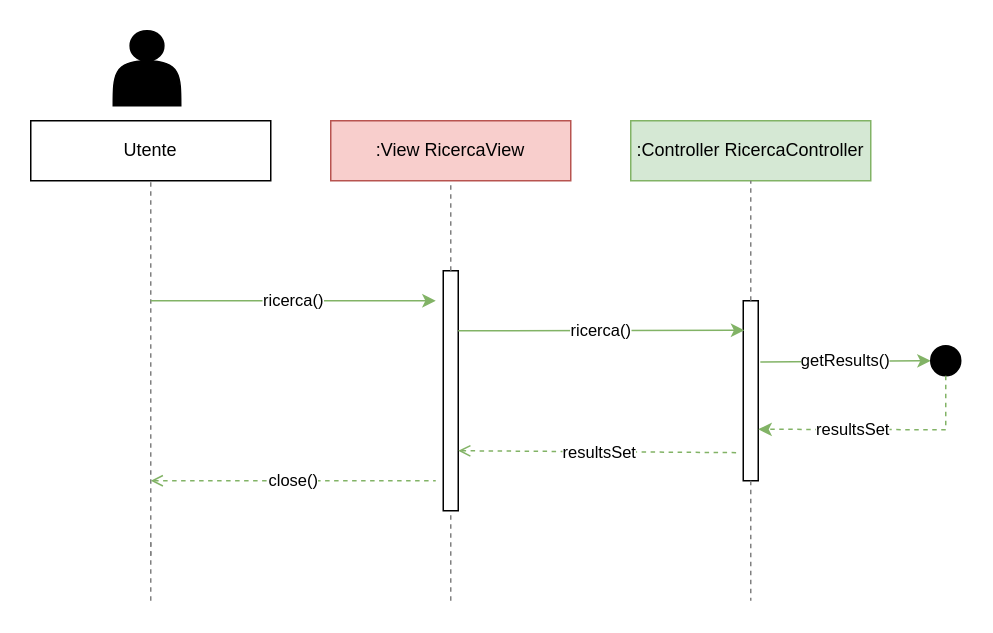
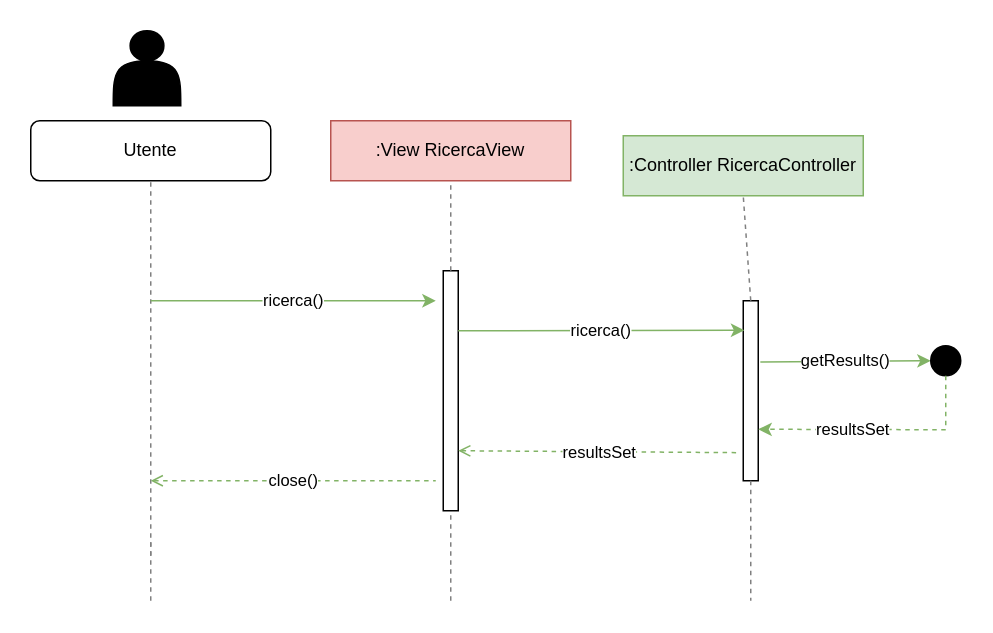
node "Utente": shape rectangle -> rounded rectangle
node ":Controller RicercaController": moved (751, 151) -> (743, 166)
